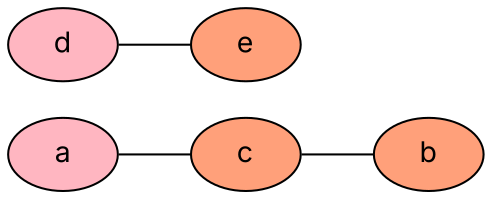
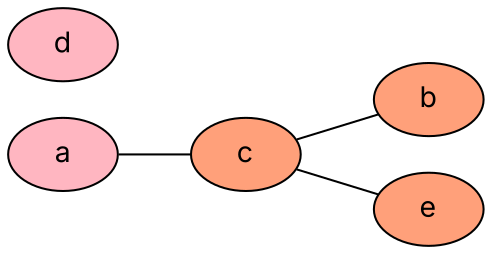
edge "d" -- "e": now "c" -- "e"
